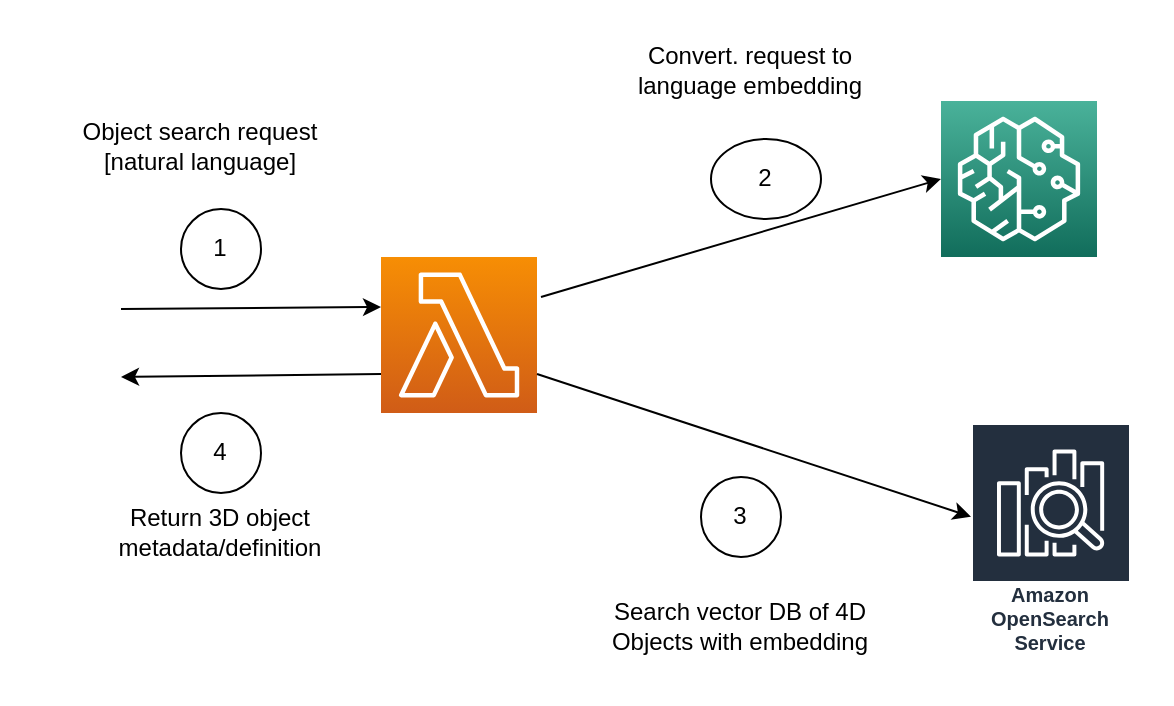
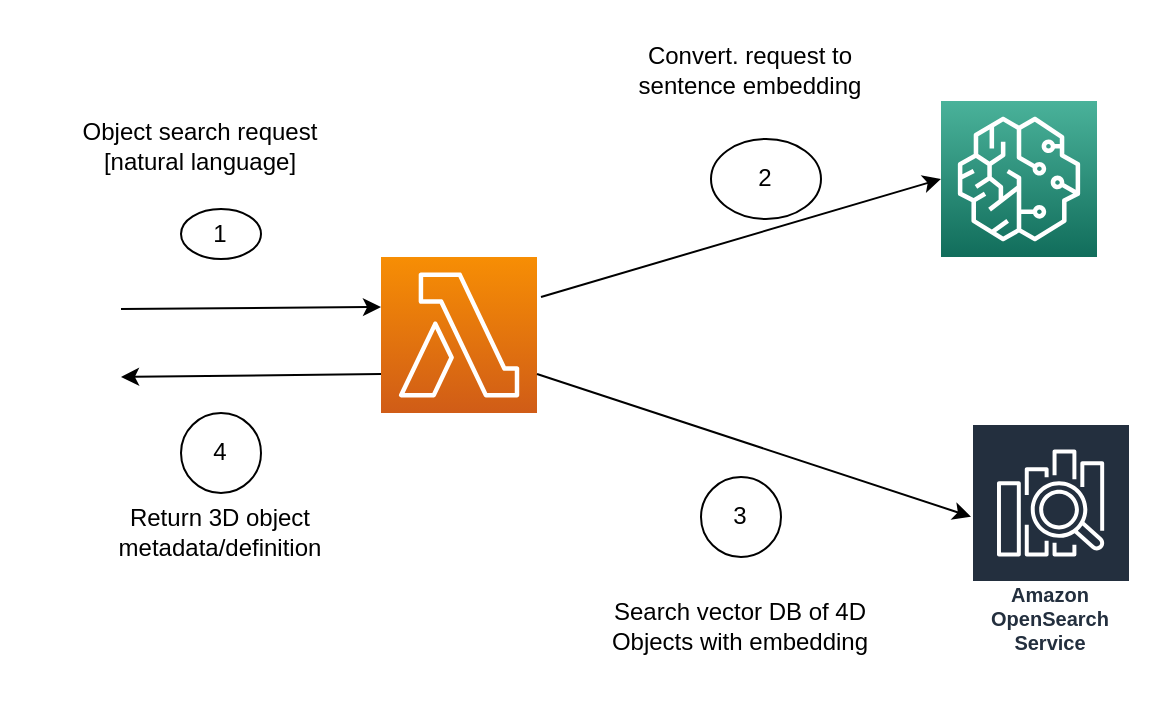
node "Convert. request to language embedding": label "Convert. request to language embedding" -> "Convert. request to sentence embedding"
node "1": size 80x80 -> 80x50
